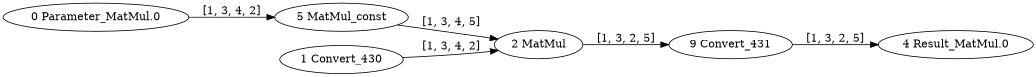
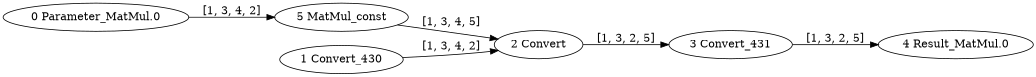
node "2 MatMul": label "2 MatMul" -> "2 Convert"
node "9 Convert_431": label "9 Convert_431" -> "3 Convert_431"
